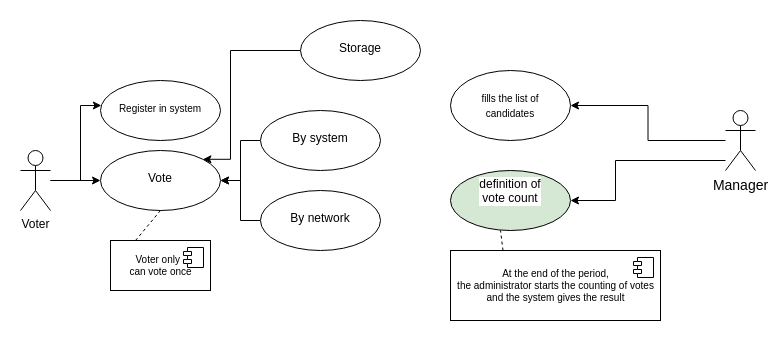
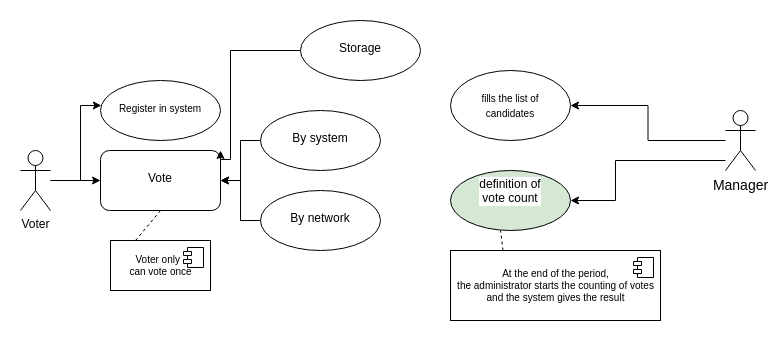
node "Vote": shape ellipse -> rounded rectangle
